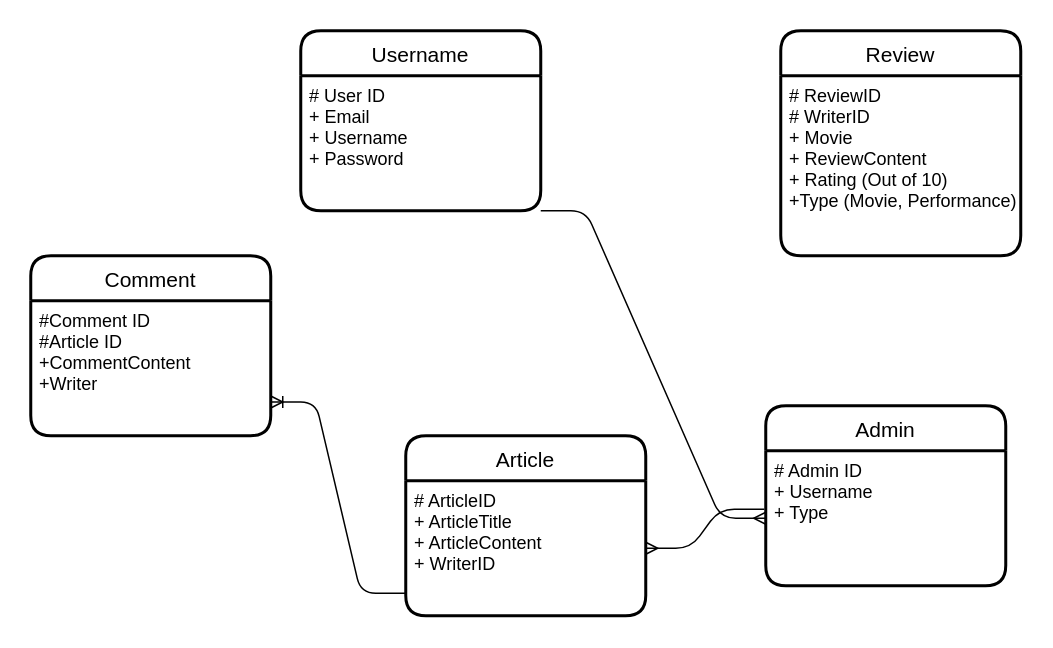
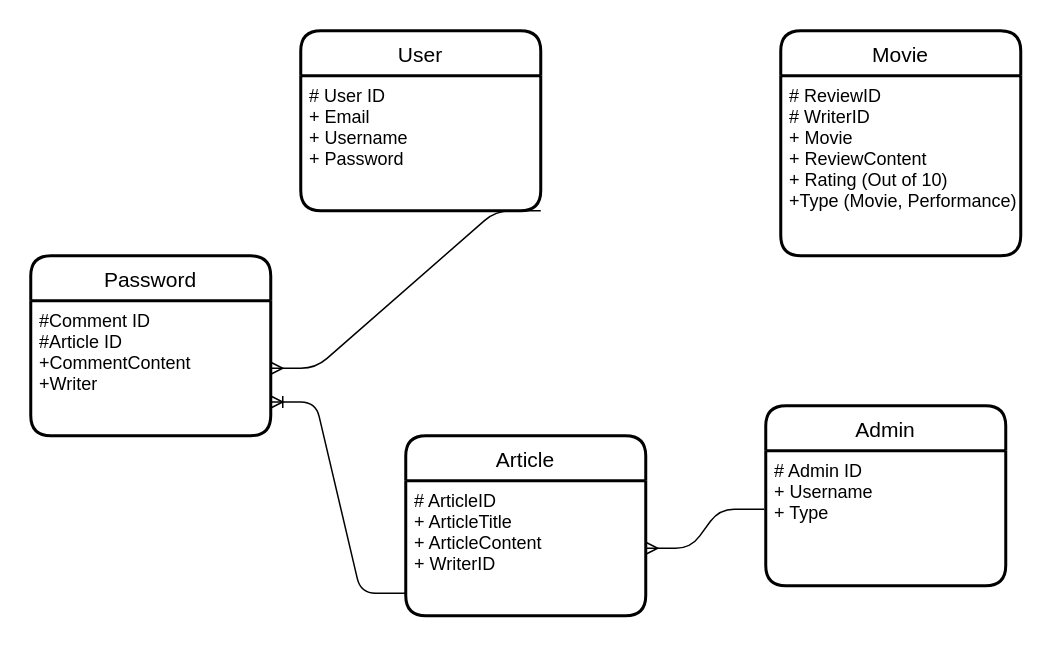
node "Username": label "Username" -> "User"
node "Review": label "Review" -> "Movie"
node "Comment": label "Comment" -> "Password"
edge "# User ID + Email + Username + Password" -> "# Admin ID + Username + Type": now "# User ID + Email + Username + Password" -> "#Comment ID #Article ID +CommentContent +Writer"
